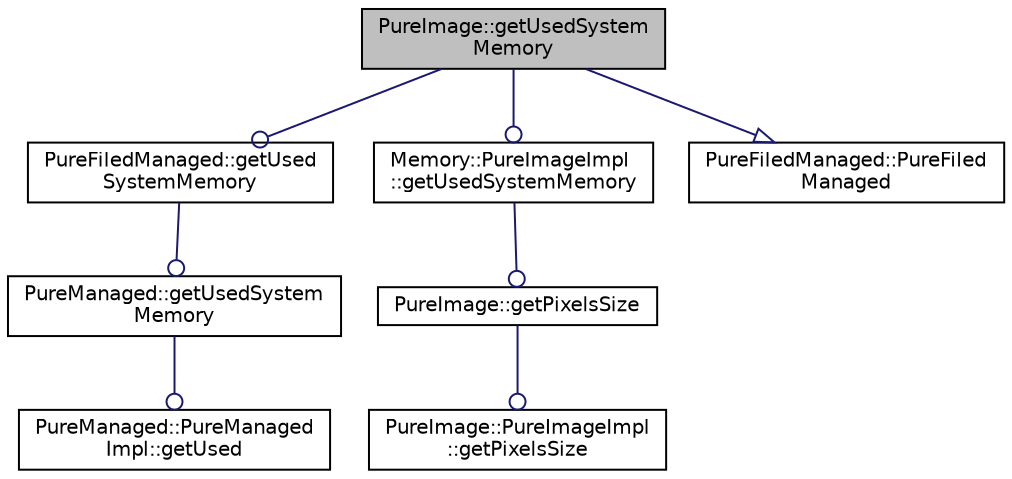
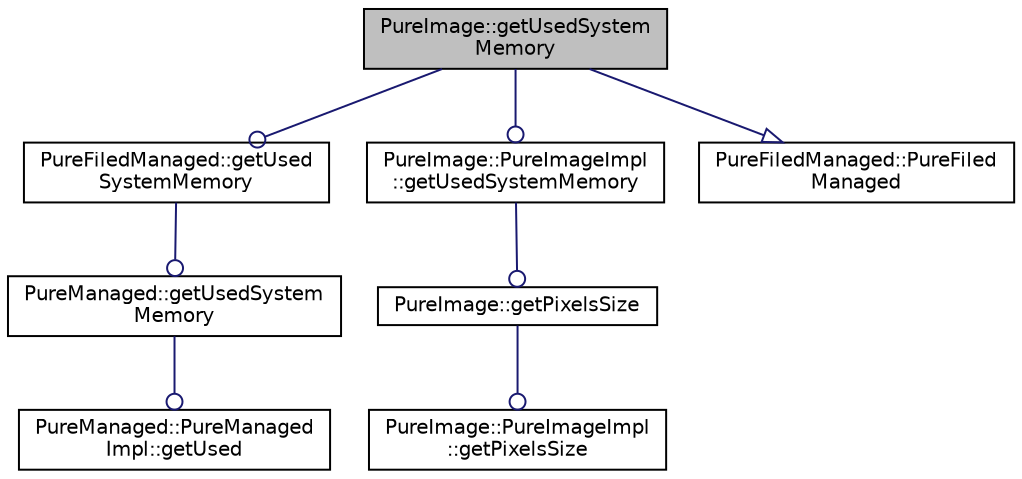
node "Memory::PureImageImpl ::getUsedSystemMemory": label "Memory::PureImageImpl ::getUsedSystemMemory" -> "PureImage::PureImageImpl ::getUsedSystemMemory"
